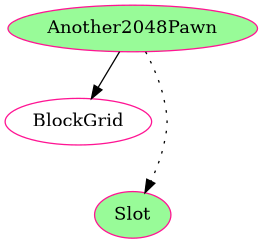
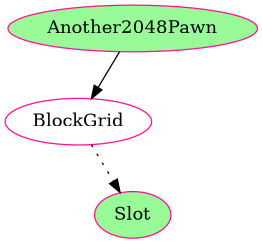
edge "Another2048Pawn" -> "Slot": now "BlockGrid" -> "Slot"
